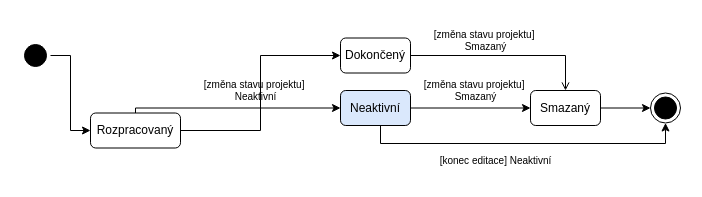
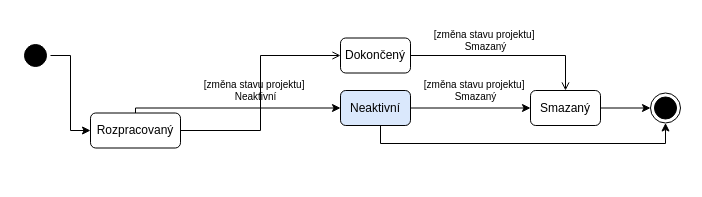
edge "Rozpracovaný" -> "Dokončený": arrowhead classic -> open
node "[konec editace] Neaktivní": removed
